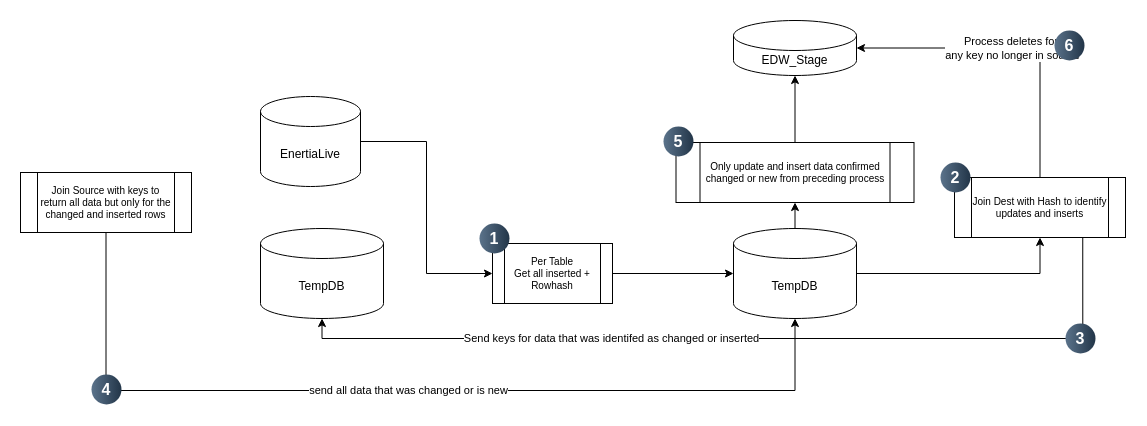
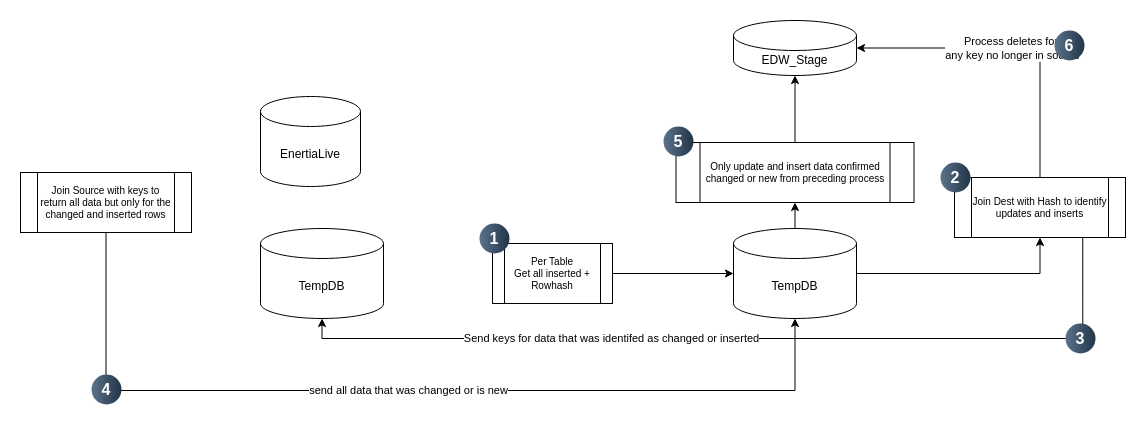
edge "EnertiaLive" -> "Per Table Get all inserted + Rowhash": removed
